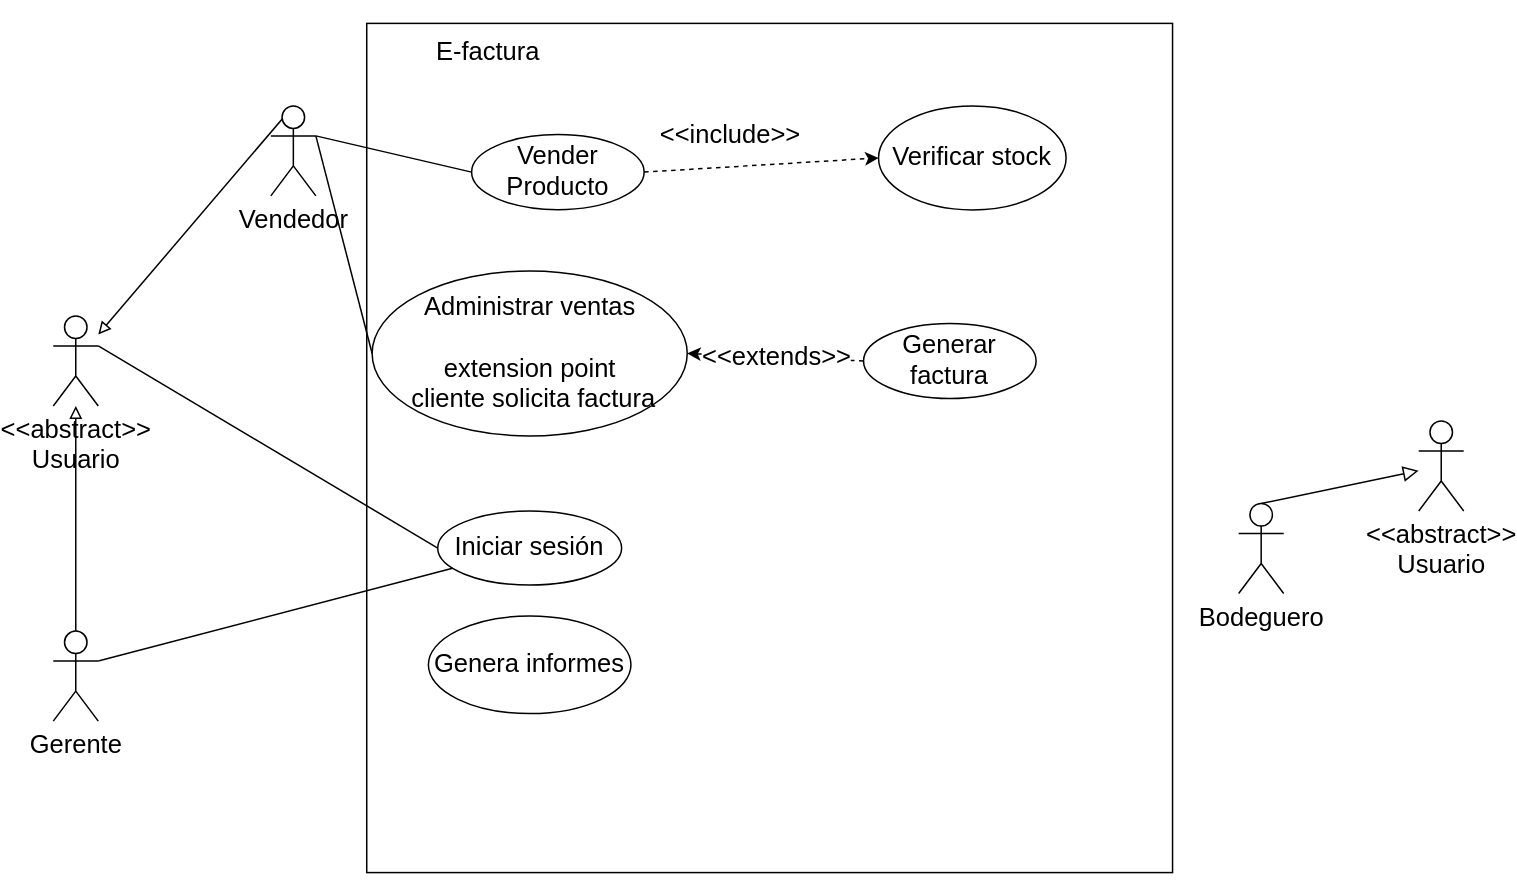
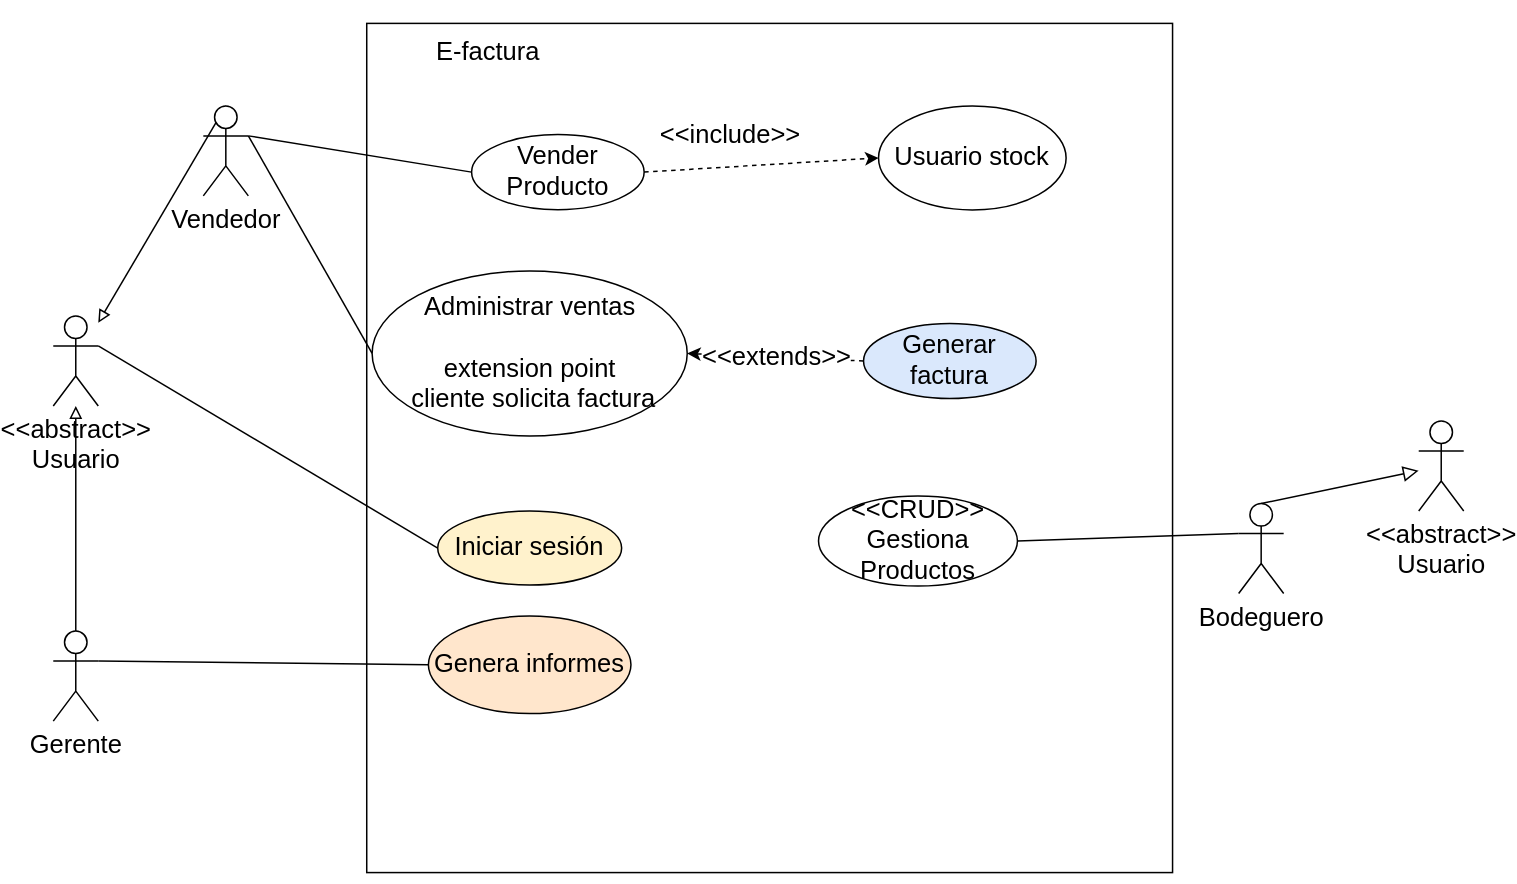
node "Vendedor": moved (293, 151) -> (226, 151)
node "Verificar stock": label "Verificar stock" -> "Usuario stock"
node "Generar factura": fillcolor #ffffff -> #dae8fc
edge "<<CRUD>> Gestiona Productos" -- "Bodeguero": added
node "<<CRUD>> Gestiona Productos": added
node "Iniciar sesión": fillcolor #ffffff -> #fff2cc
edge "Iniciar sesión" -- "Gerente": now "Genera informes" -- "Gerente"
node "Genera informes": fillcolor #ffffff -> #ffe6cc
